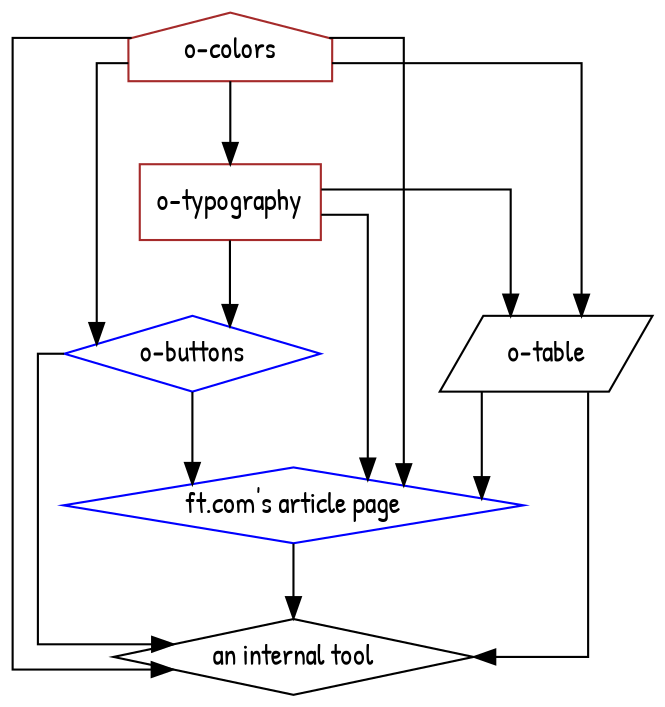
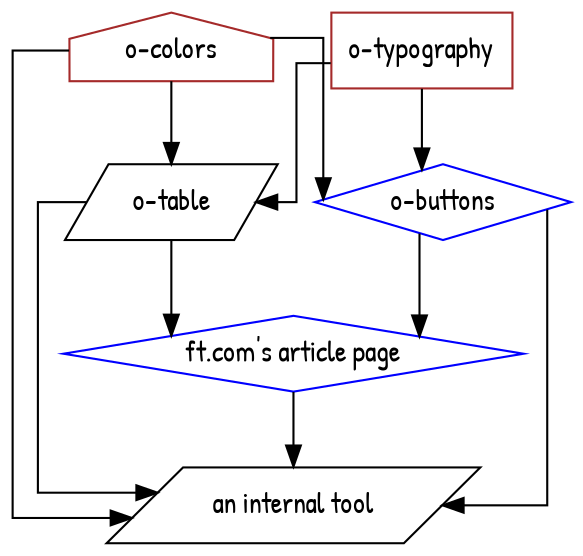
edge "o-colors" -> "o-typography": removed
edge "o-colors" -> "ft.com's article page": removed
edge "o-typography" -> "ft.com's article page": removed
node "an internal tool": shape diamond -> parallelogram
